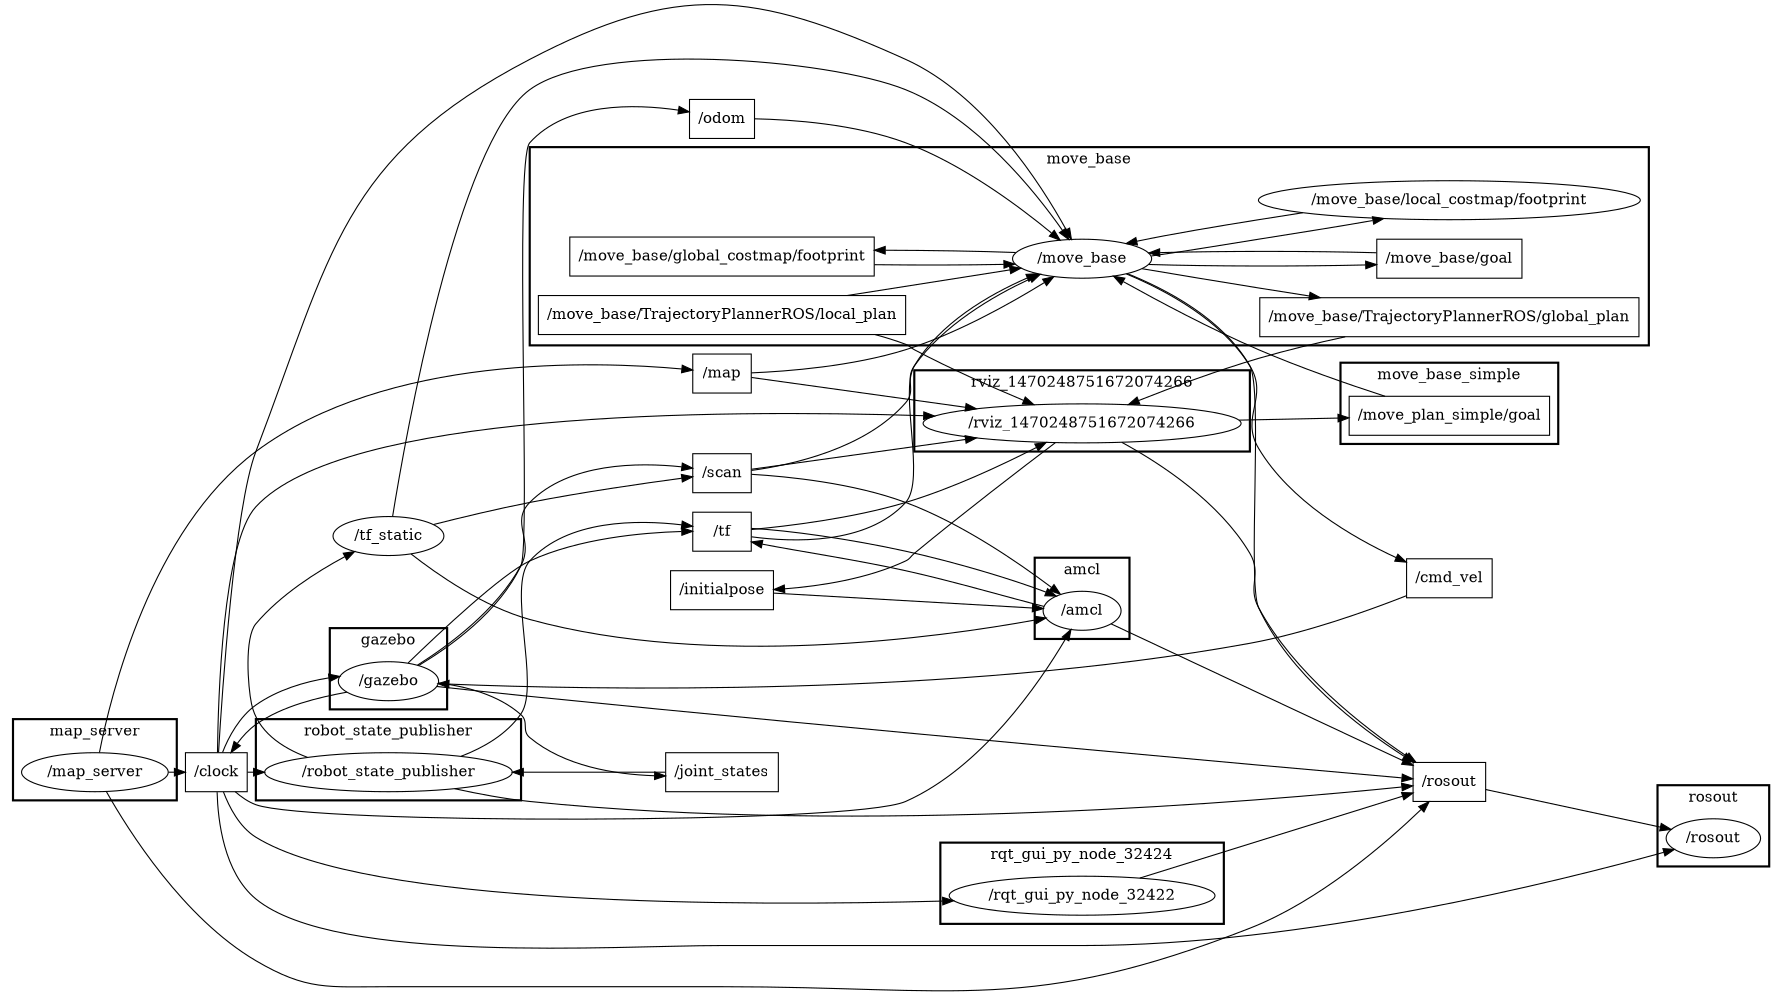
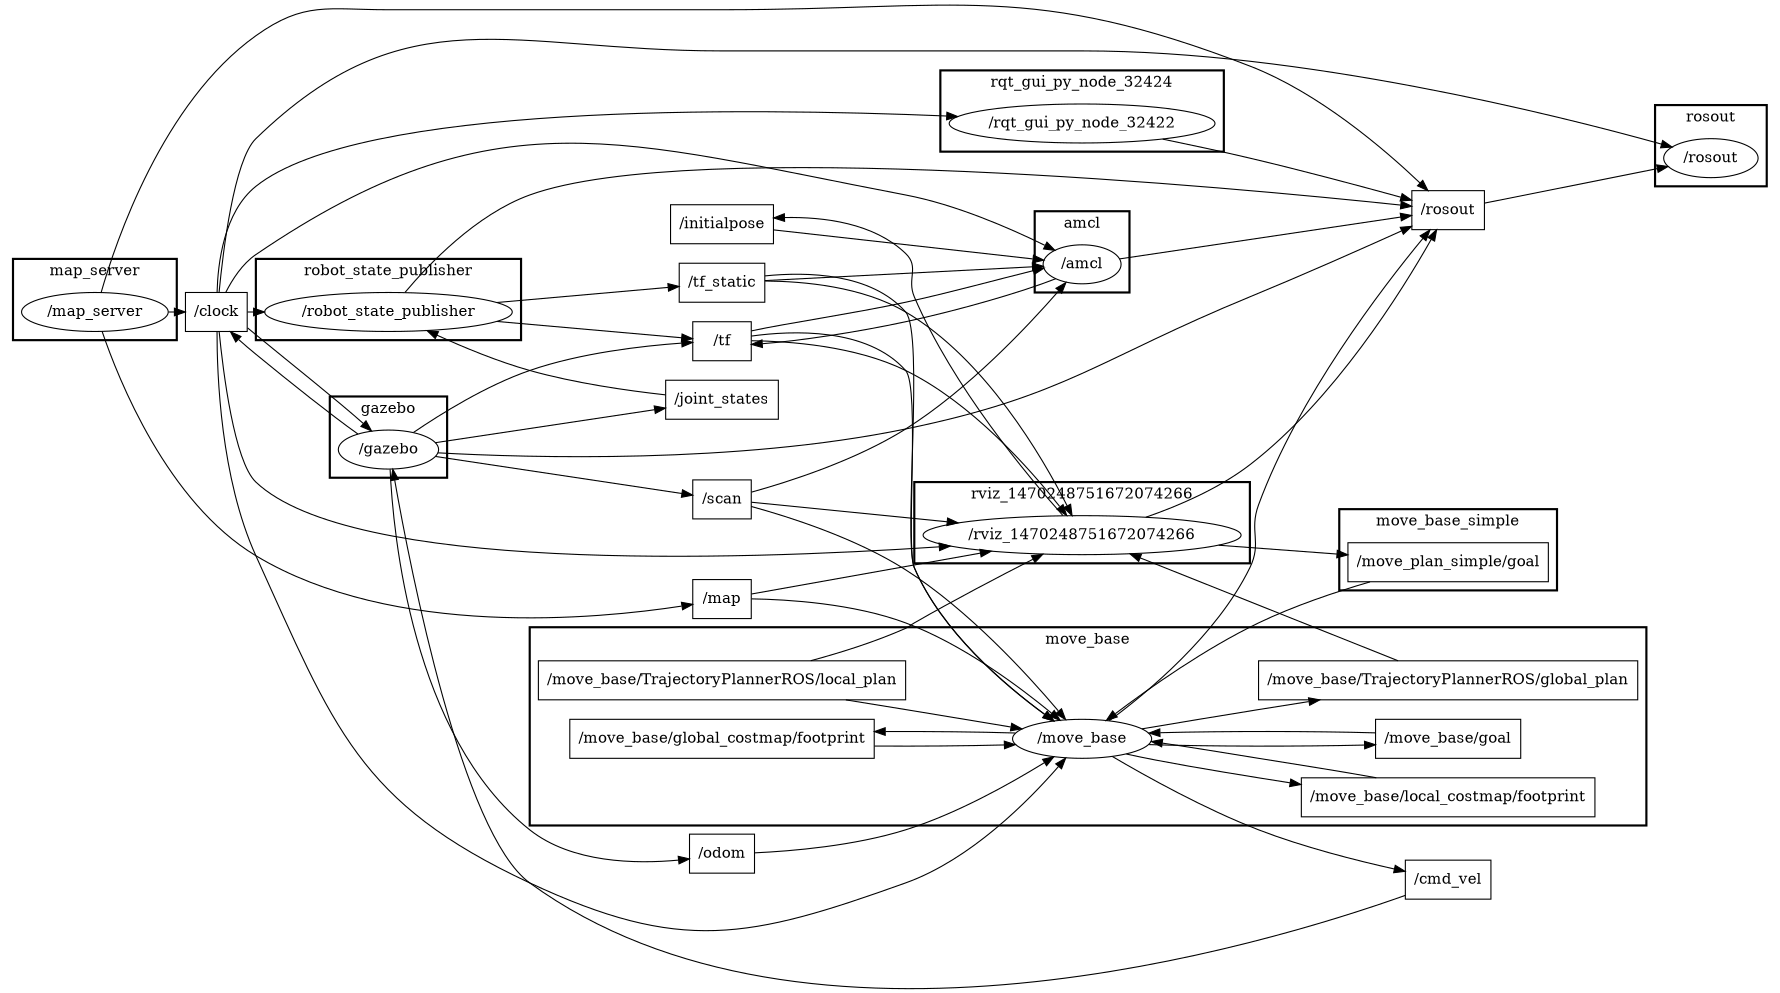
node "/move_base/local_costmap/footprint": shape ellipse -> box
edge "/tf_static" -> "/scan": now "/tf_static" -> "/rviz_1470248751672074266"
node "/tf_static": shape ellipse -> box
